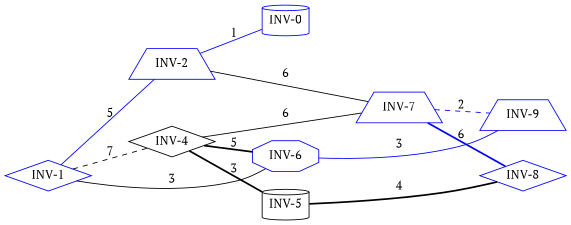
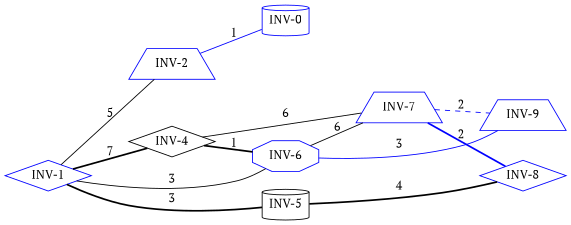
edge "INV-2" -- "INV-7": now "INV-6" -- "INV-7"
edge "INV-2" -- "INV-1": color blue -> black
edge "INV-7" -- "INV-8": label "6" -> "2"
edge "INV-4" -- "INV-6": label "5" -> "1"
edge "INV-4" -- "INV-1": style dashed -> bold
edge "INV-4" -- "INV-5": now "INV-1" -- "INV-5"
